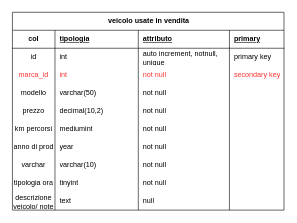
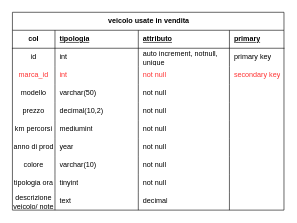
node "varchar": label "varchar" -> "colore"
node "null": label "null" -> "decimal"
